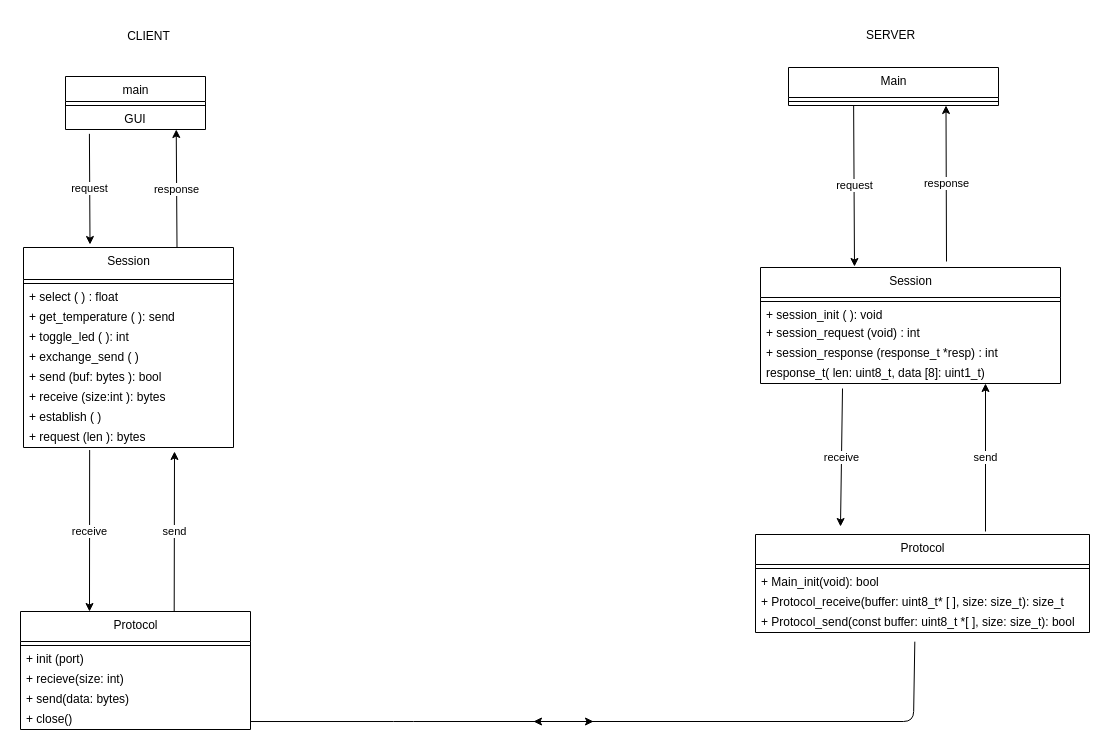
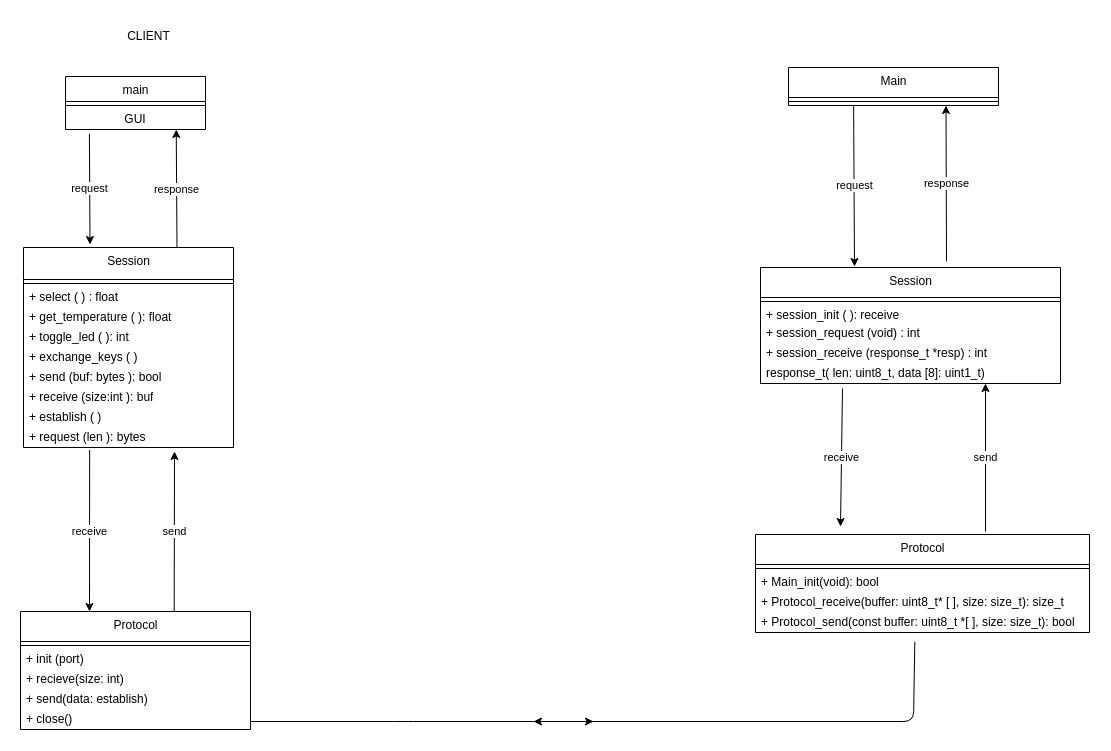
node "SERVER": removed
node "+ session_init ( ): void": label "+ session_init ( ): void" -> "+ session_init ( ): receive"
node "+ get_temperature ( ): send": label "+ get_temperature ( ): send" -> "+ get_temperature ( ): float"
node "+ session_response (response_t *resp) : int": label "+ session_response (response_t *resp) : int" -> "+ session_receive (response_t *resp) : int"
node "+ exchange_send ( )": label "+ exchange_send ( )" -> "+ exchange_keys ( )"
node "+ receive (size:int ): bytes": label "+ receive (size:int ): bytes" -> "+ receive (size:int ): buf"
node "+ send(data: bytes)": label "+ send(data: bytes)" -> "+ send(data: establish)"
